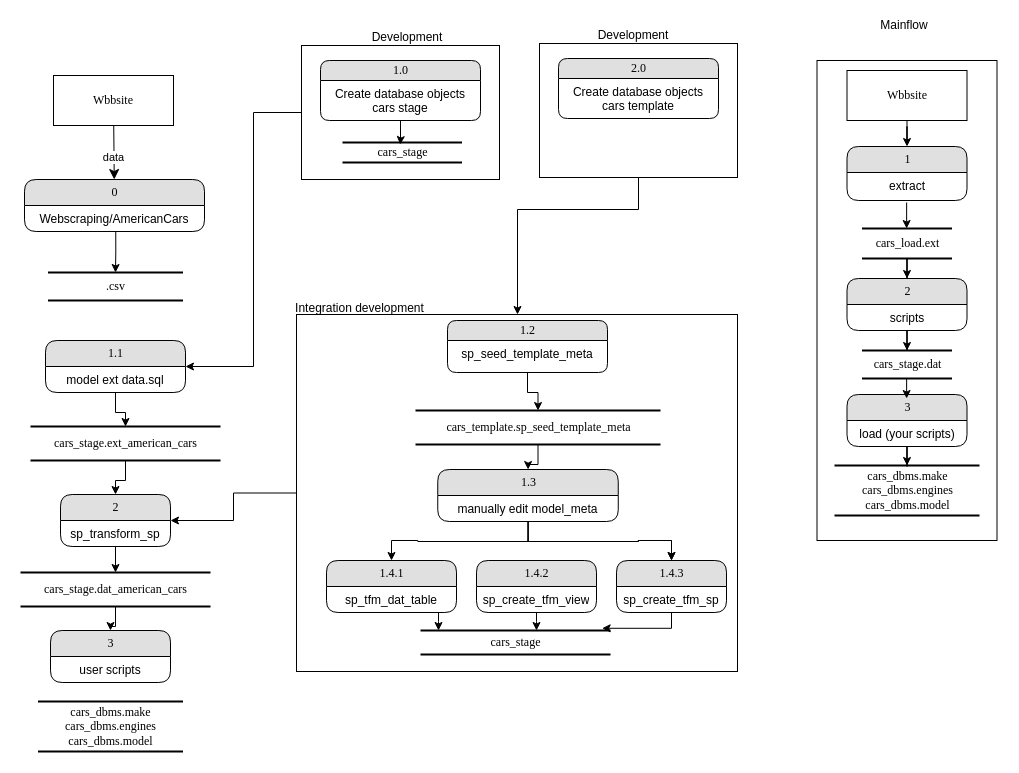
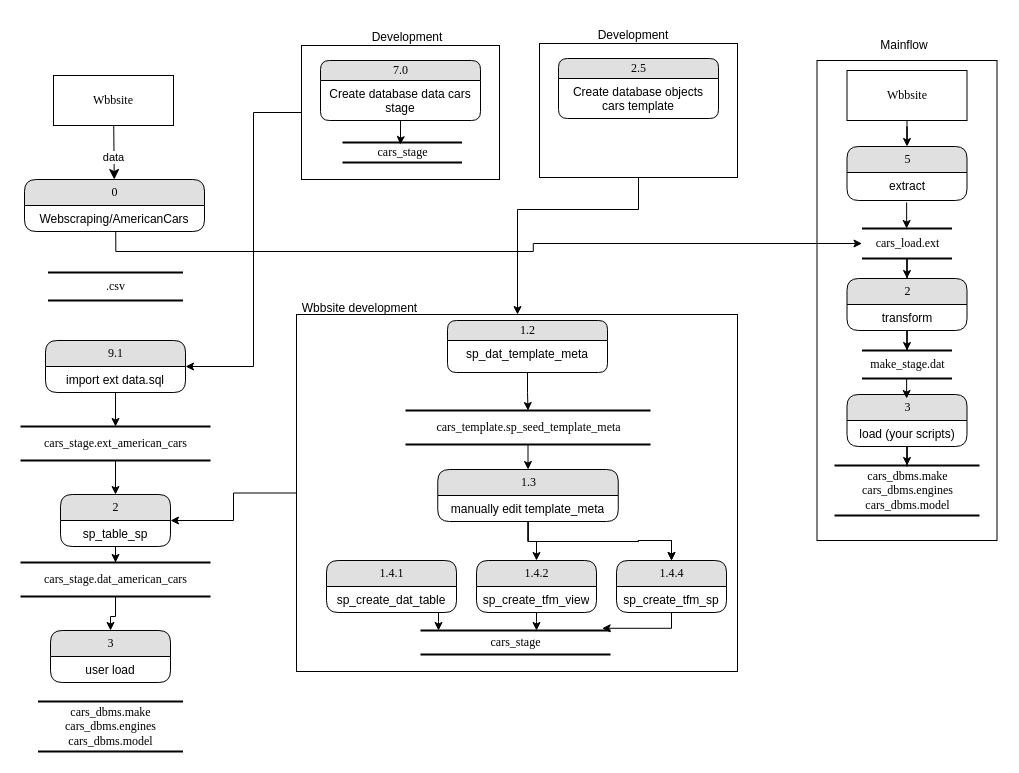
node "Mainflow": moved (905, 26) -> (905, 46)
node "2.0": label "2.0" -> "2.5"
node "1.0": label "1.0" -> "7.0"
node "Create database objects cars stage": label "Create database objects cars stage" -> "Create database data cars stage"
node "1": label "1" -> "5"
edge "Webscraping/AmericanCars" -> ".csv": now "Webscraping/AmericanCars" -> "cars_load.ext"
node "Integration development": label "Integration development" -> "Wbbsite development"
node "scripts": label "scripts" -> "transform"
node "1.1": label "1.1" -> "9.1"
node "sp_seed_template_meta": label "sp_seed_template_meta" -> "sp_dat_template_meta"
node "cars_stage.dat": label "cars_stage.dat" -> "make_stage.dat"
node "model ext data.sql": label "model ext data.sql" -> "import ext data.sql"
node "cars_template.sp_seed_template_meta": moved (538, 428) -> (528, 428)
node "cars_stage.ext_american_cars": moved (126, 444) -> (116, 444)
node "manually edit model_meta": label "manually edit model_meta" -> "manually edit template_meta"
node "sp_transform_sp": label "sp_transform_sp" -> "sp_table_sp"
edge "1.3" -> "1.4.1": removed
edge "1.3" -> "1.4.2": added
node "1.4.3": label "1.4.3" -> "1.4.4"
node "cars_stage.dat_american_cars": moved (116, 590) -> (116, 580)
node "sp_tfm_dat_table": label "sp_tfm_dat_table" -> "sp_create_dat_table"
node "user scripts": label "user scripts" -> "user load"
